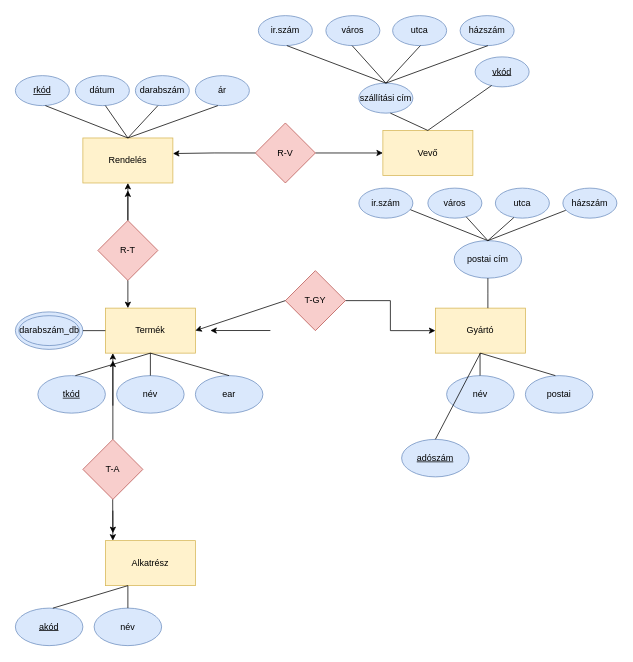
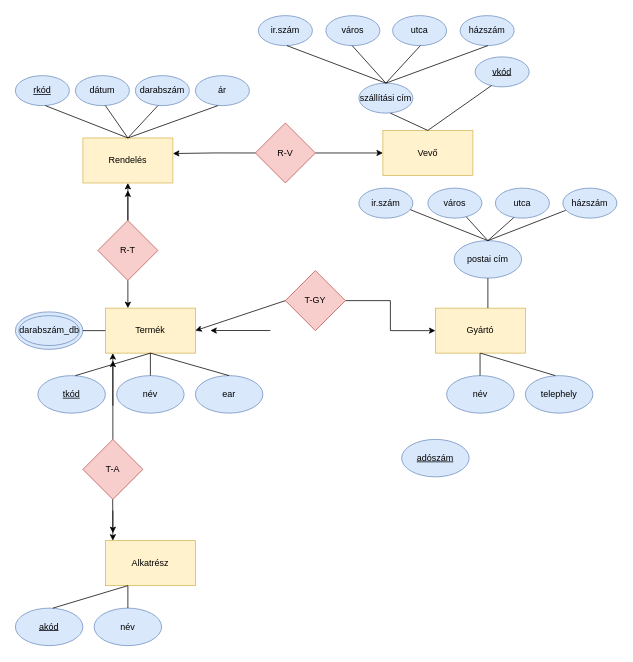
node "postai": label "postai" -> "telephely"
edge "Gyártó" -- "adószám": removed
